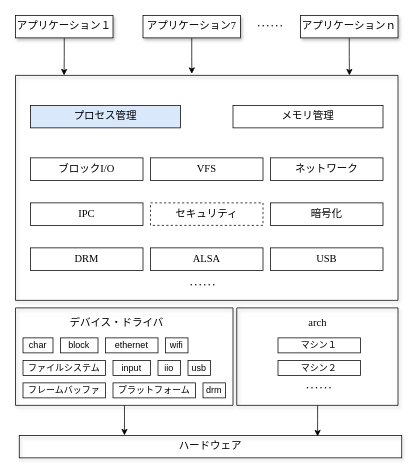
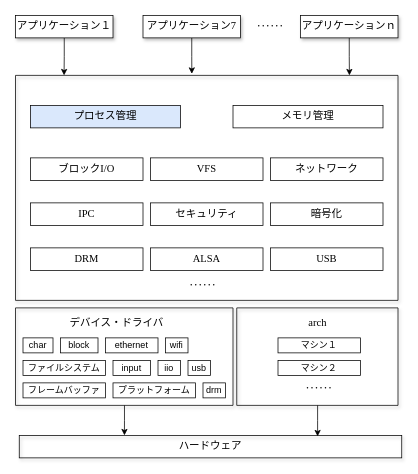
node "セキュリティ": style dashed -> solid
